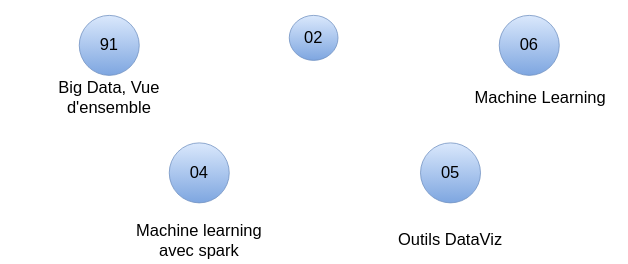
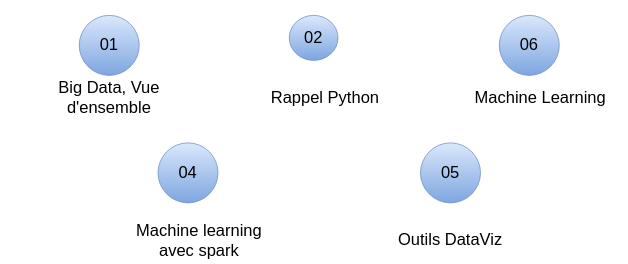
node "91": label "91" -> "01"
node "Rappel Python": added
node "04": moved (199, 173) -> (188, 173)
